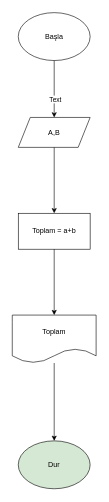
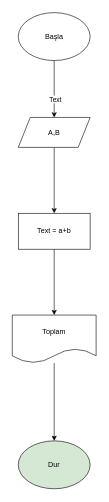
node "Toplam = a+b": label "Toplam = a+b" -> "Text = a+b"
